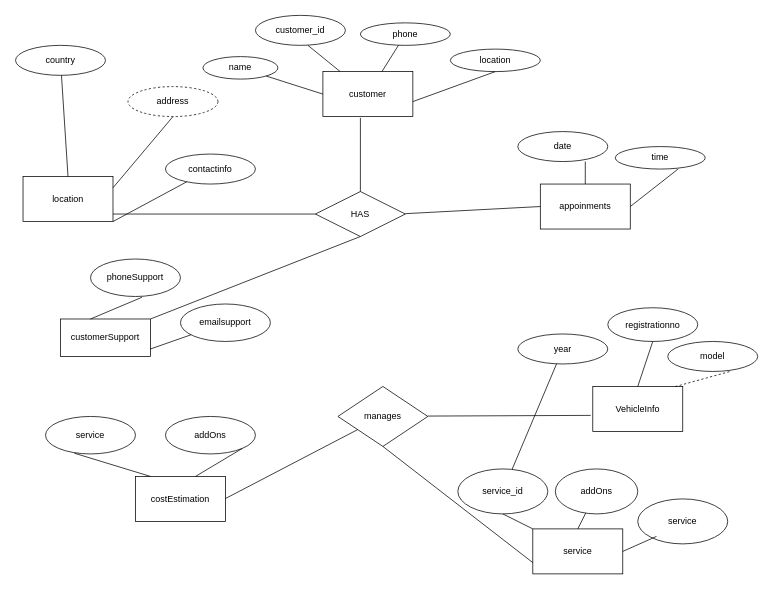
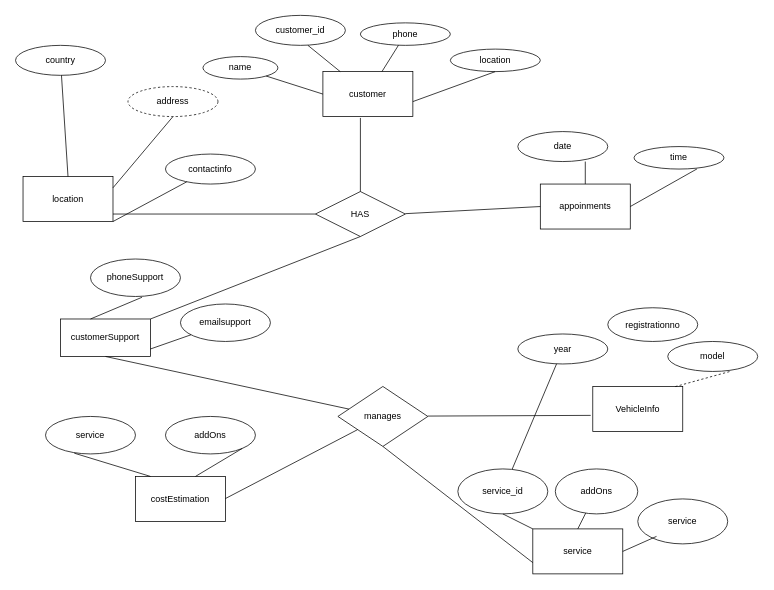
node "time": moved (660, 158) -> (679, 158)
edge "registrationno" -- "VehicleInfo": removed
edge "customerSupport" -- "manages": added
